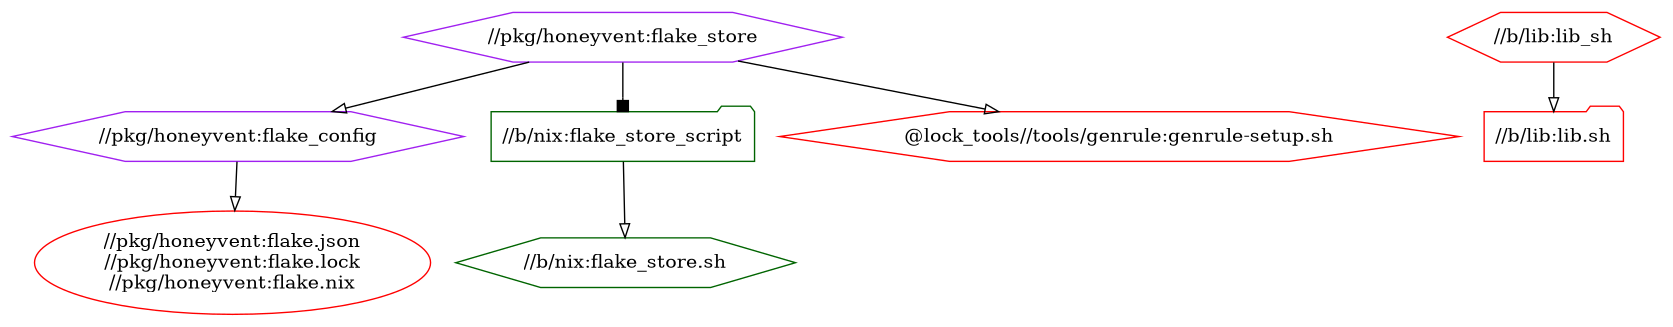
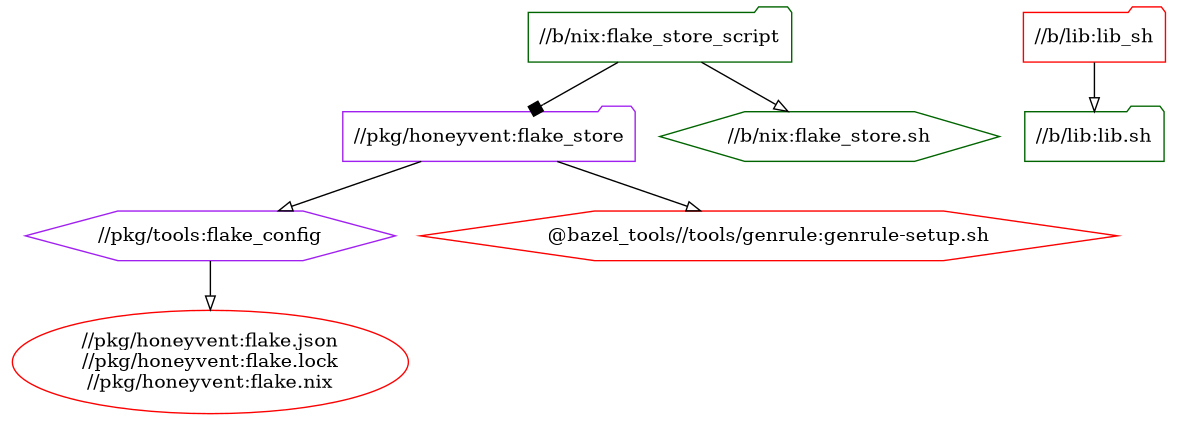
node "//pkg/honeyvent:flake_store": shape hexagon -> folder
node "//b/lib:lib_sh": shape hexagon -> folder
edge "//pkg/honeyvent:flake_store" -> "//b/nix:flake_store_script": reversed
node "//pkg/honeyvent:flake_config": label "//pkg/honeyvent:flake_config" -> "//pkg/tools:flake_config"
node "@lock_tools//tools/genrule:genrule-setup.sh": label "@lock_tools//tools/genrule:genrule-setup.sh" -> "@bazel_tools//tools/genrule:genrule-setup.sh"
node "//b/lib:lib.sh": color red -> darkgreen
